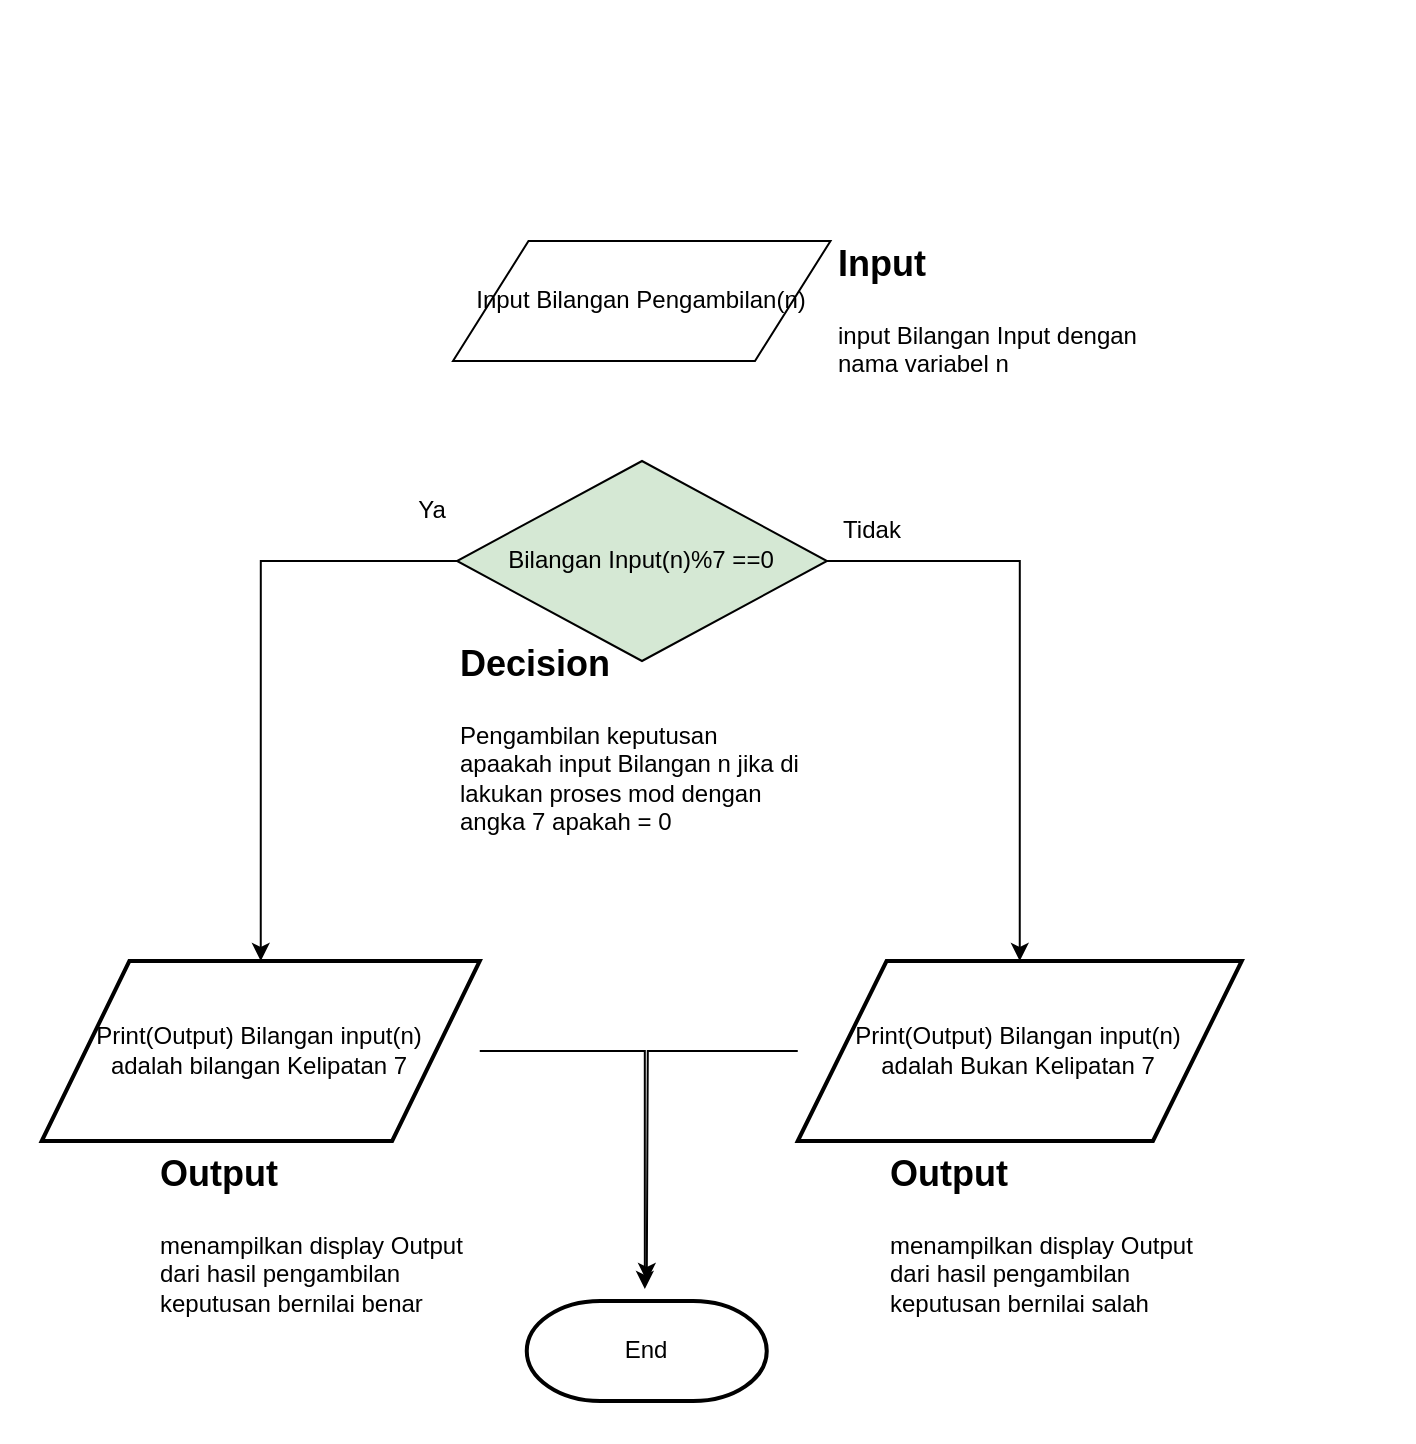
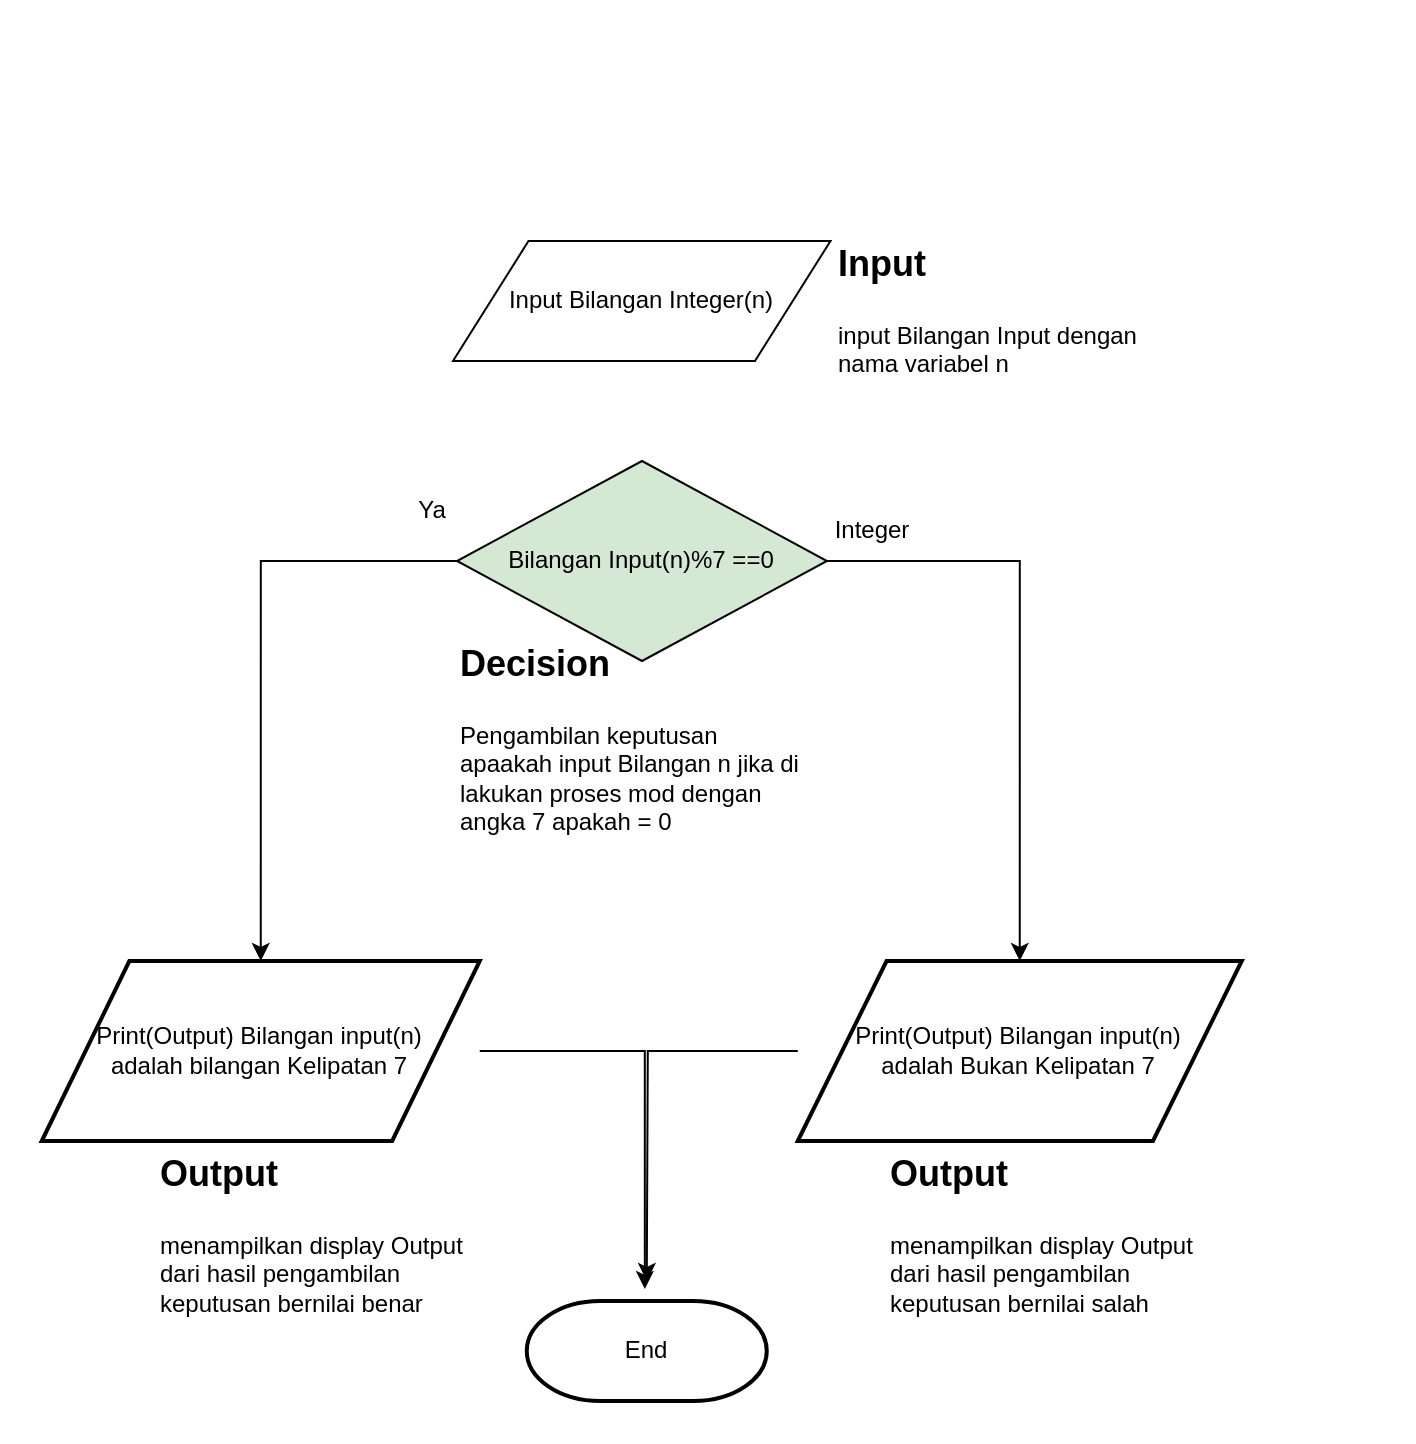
node "Input Bilangan Pengambilan(n)": label "Input Bilangan Pengambilan(n)" -> "Input Bilangan Integer(n)"
node "Tidak": label "Tidak" -> "Integer"
